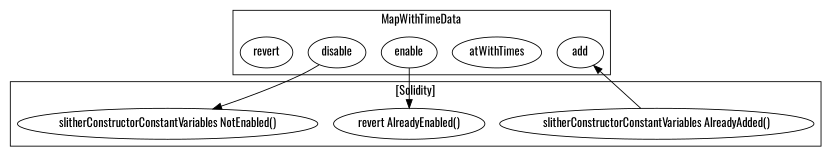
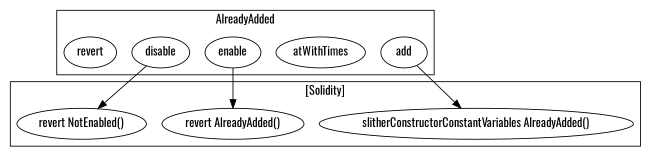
cluster "MapWithTimeData": label "MapWithTimeData" -> "AlreadyAdded"
edge "slitherConstructorConstantVariables AlreadyAdded()" -> "add": reversed
node "slitherConstructorConstantVariables NotEnabled()": label "slitherConstructorConstantVariables NotEnabled()" -> "revert NotEnabled()"
node "revert AlreadyEnabled()": label "revert AlreadyEnabled()" -> "revert AlreadyAdded()"
